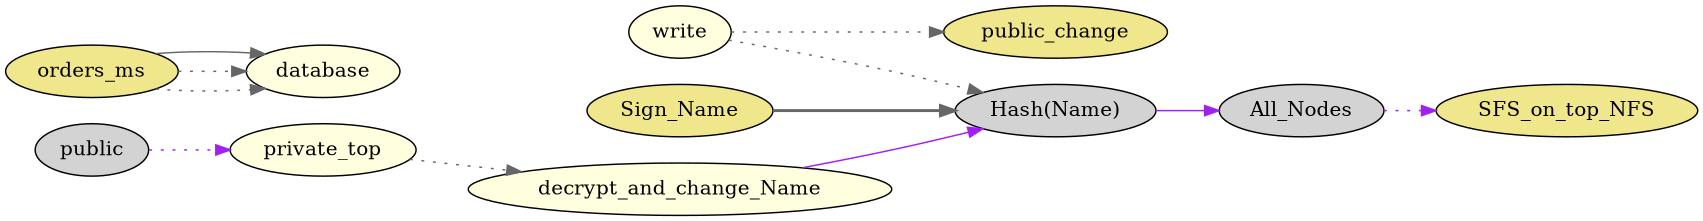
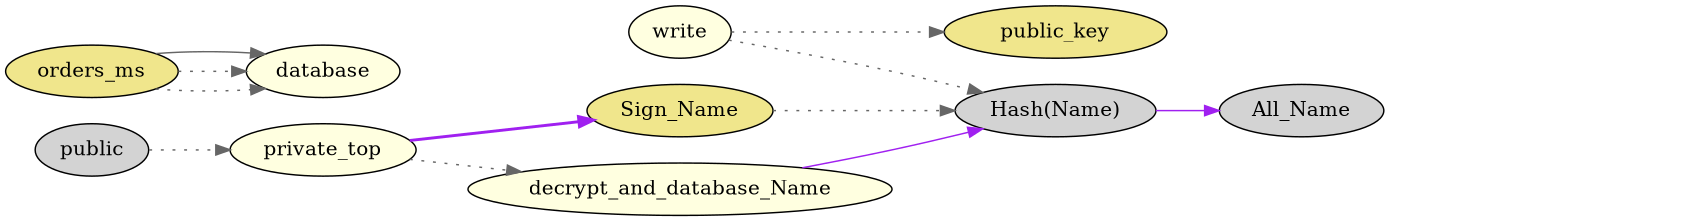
node "public_change": label "public_change" -> "public_key"
edge "Sign_Name" -> "Hash(Name)": style bold -> dotted
node "All_Nodes": label "All_Nodes" -> "All_Name"
node "SFS_on_top_NFS": removed
edge "private_top" -> "Sign_Name": added
edge "public" -> "private_top": color purple -> gray40
node "decrypt_and_change_Name": label "decrypt_and_change_Name" -> "decrypt_and_database_Name"
